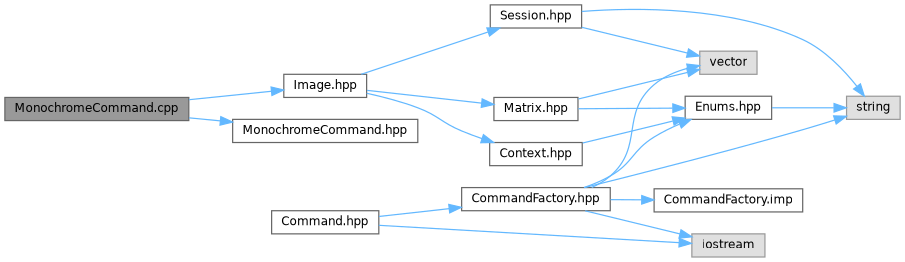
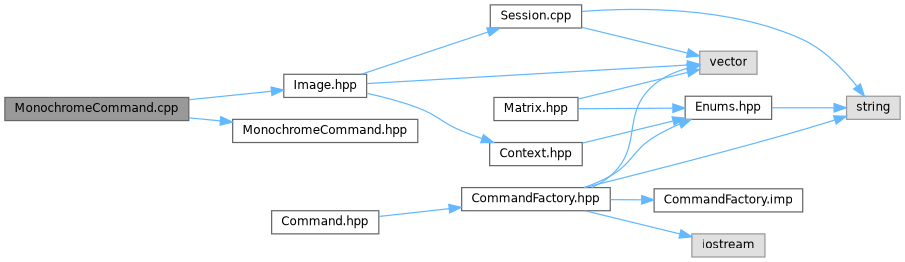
node "Session.hpp": label "Session.hpp" -> "Session.cpp"
edge "Image.hpp" -> "Matrix.hpp": now "Image.hpp" -> "vector"
edge "Command.hpp" -> "iostream": removed
